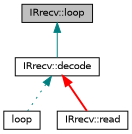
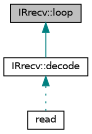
node "loop": label "loop" -> "read"
node "IRrecv::read": removed
